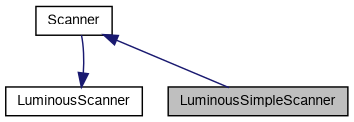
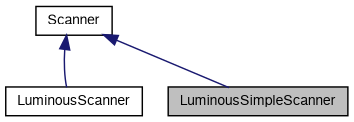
edge "Scanner" -> "LuminousScanner": reversed
